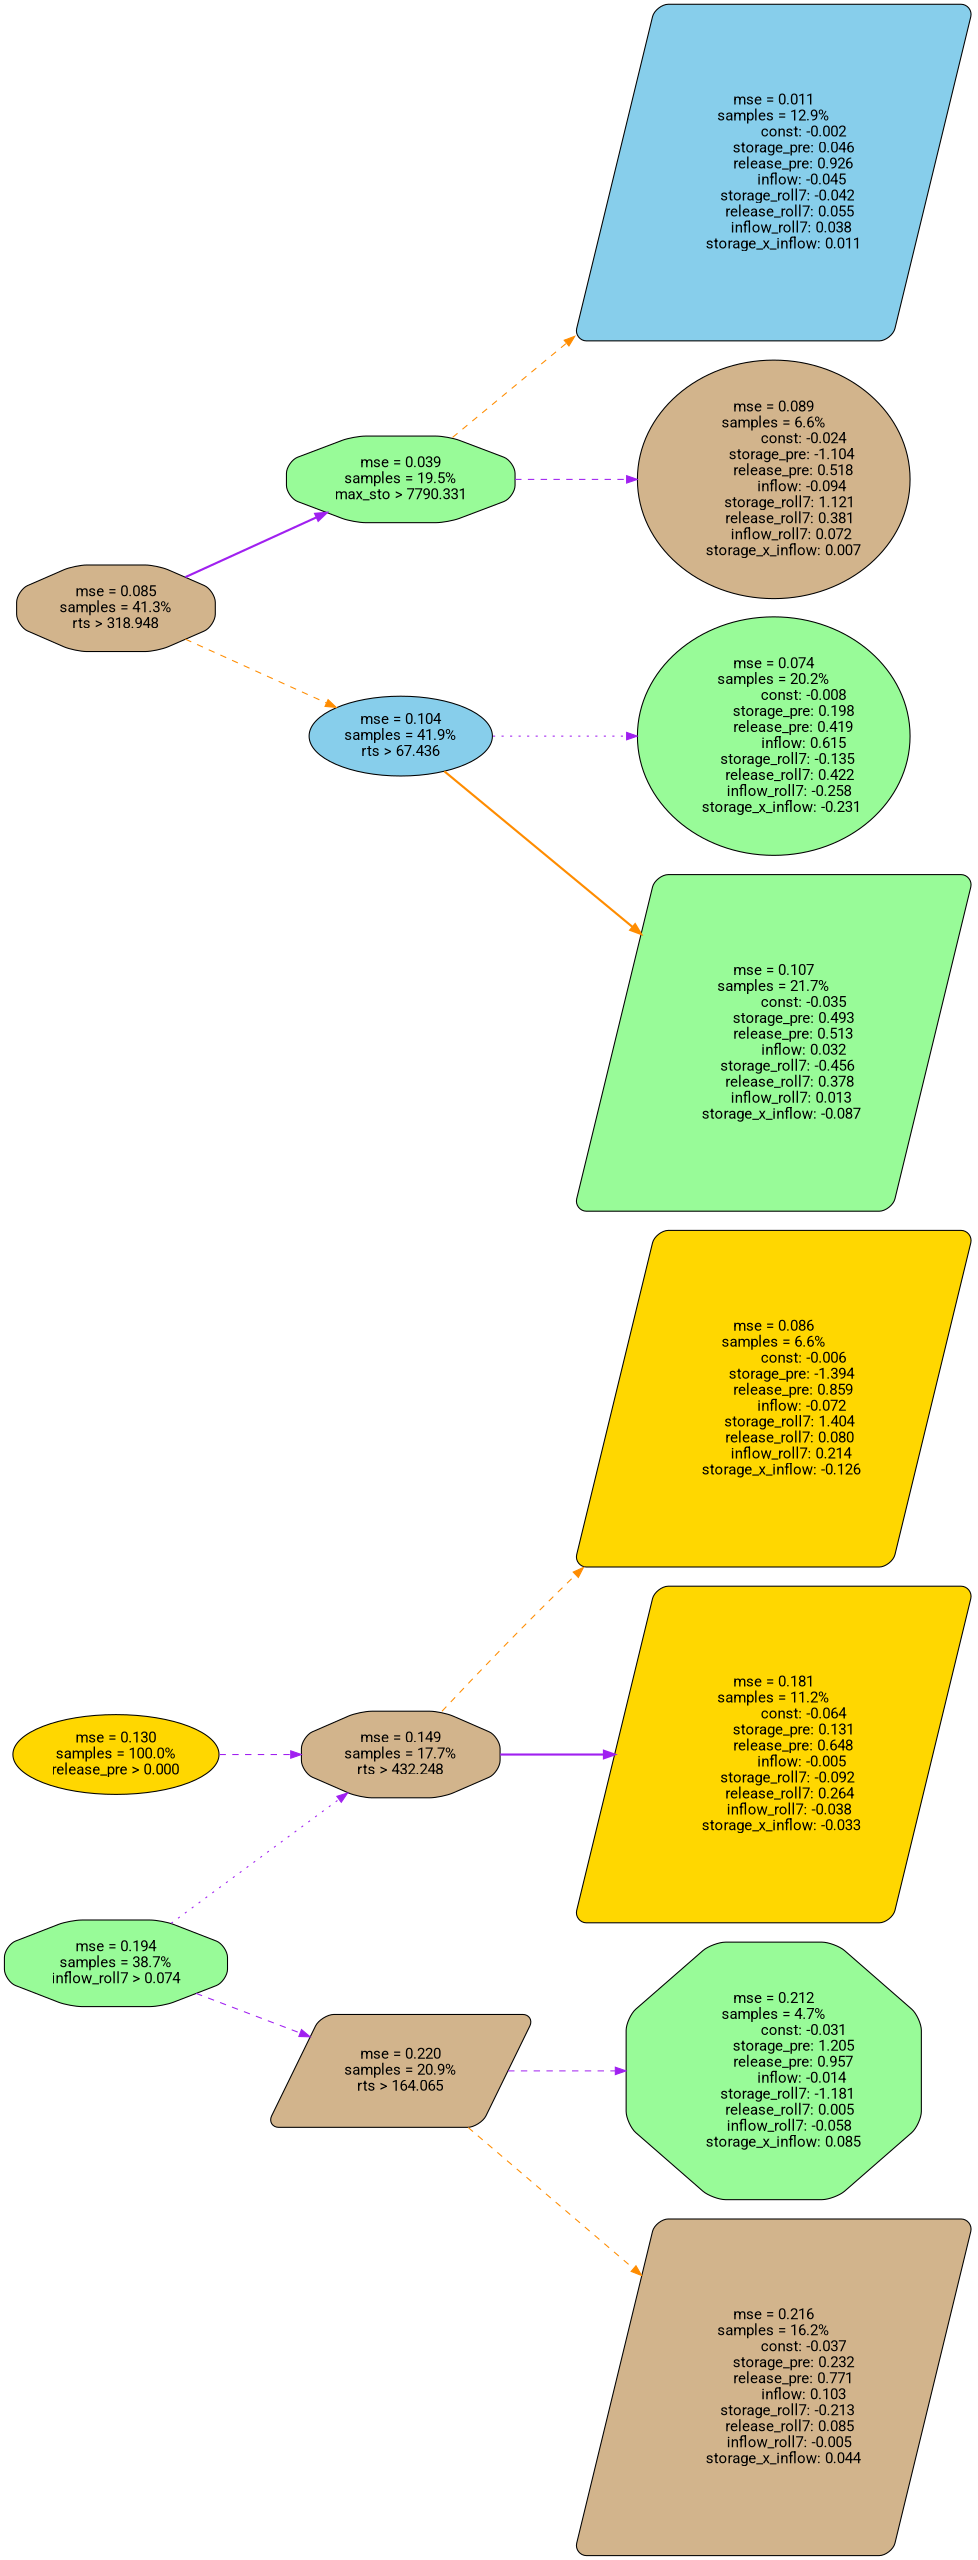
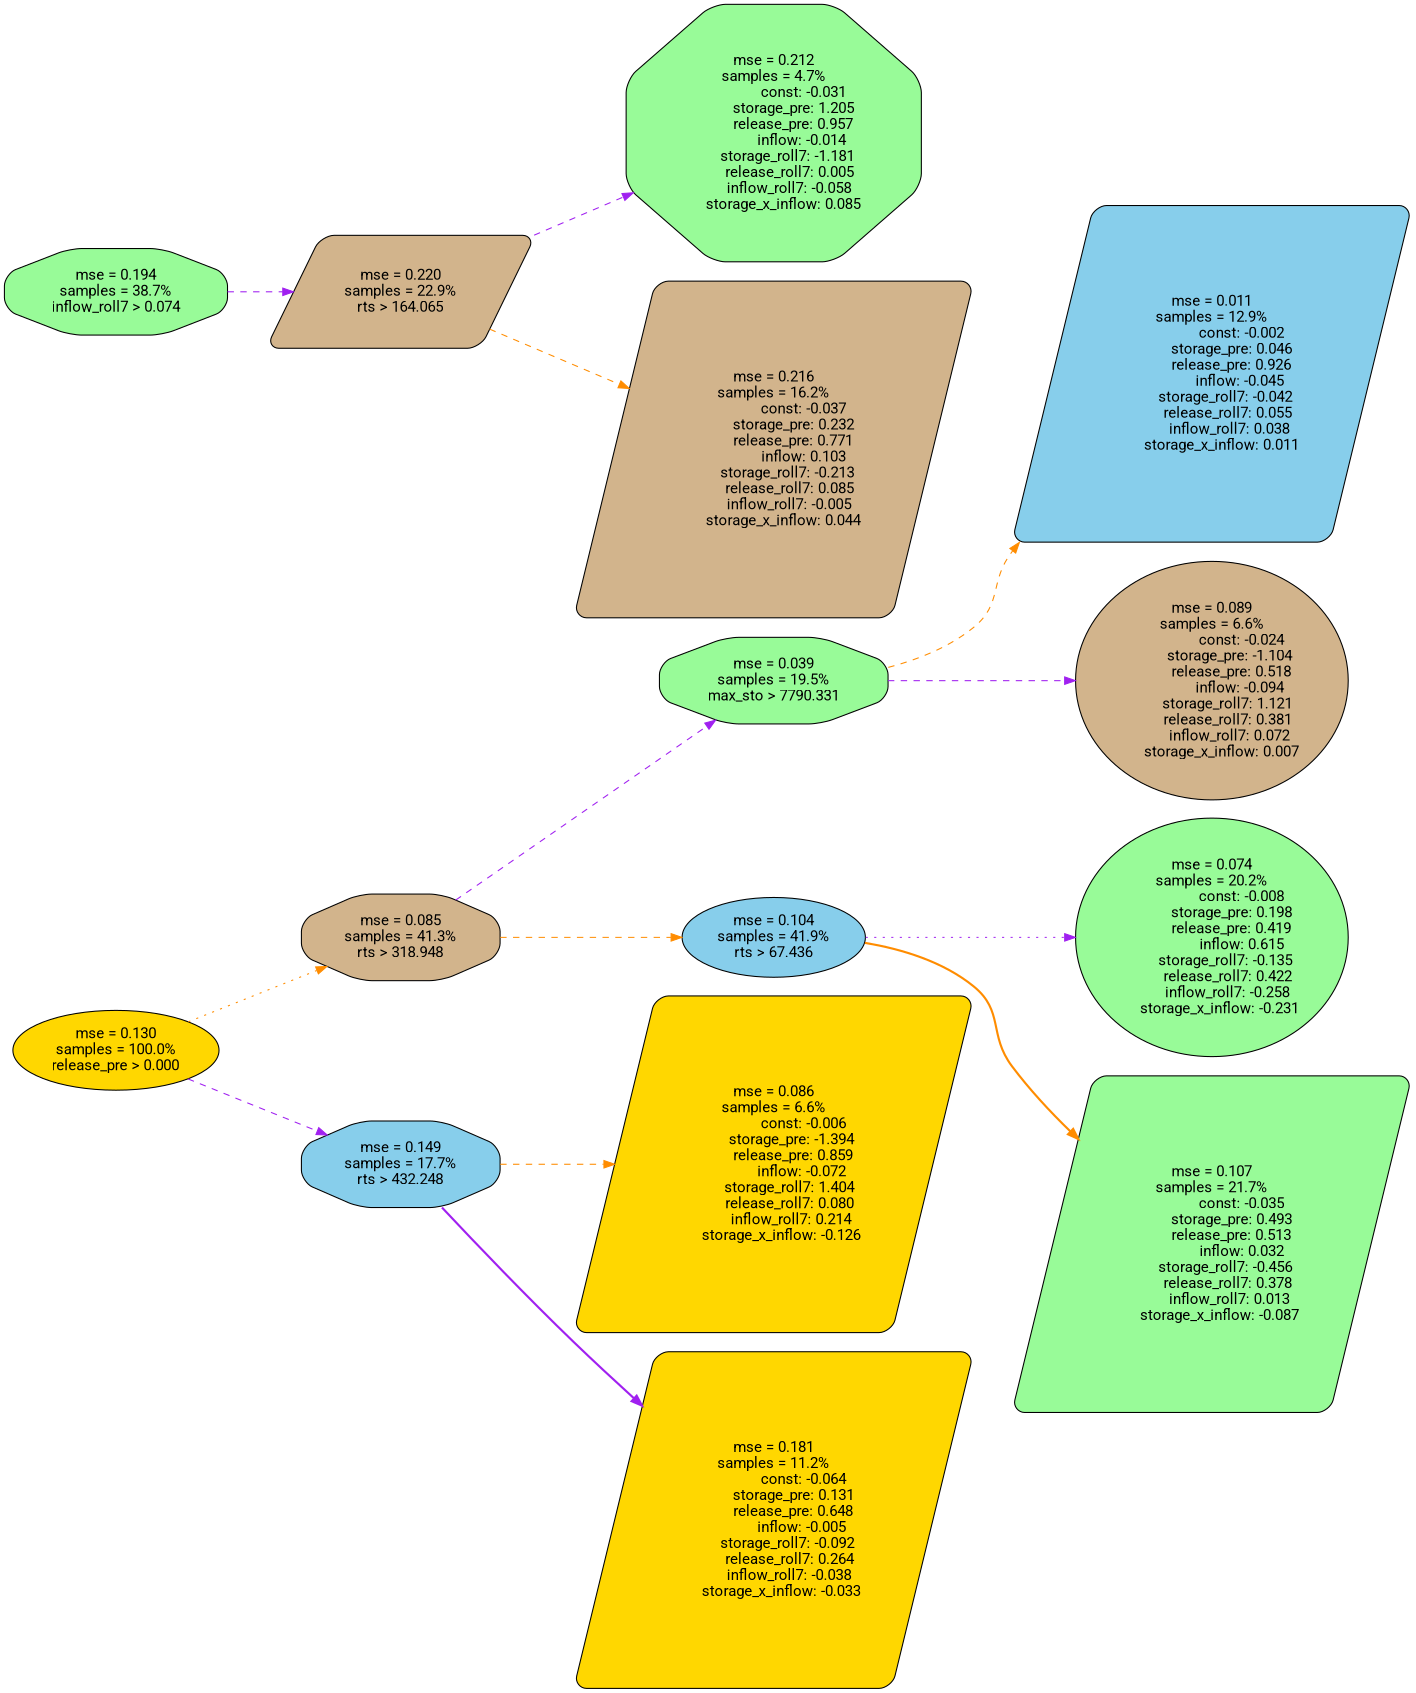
edge "mse = 0.085 samples = 41.3% rts > 318.948" -> "mse = 0.039 samples = 19.5% max_sto > 7790.331": style bold -> dashed
edge "mse = 0.130 samples = 100.0% release_pre > 0.000" -> "mse = 0.085 samples = 41.3% rts > 318.948": added
node "mse = 0.149 samples = 17.7% rts > 432.248": fillcolor tan -> skyblue
edge "mse = 0.194 samples = 38.7% inflow_roll7 > 0.074" -> "mse = 0.149 samples = 17.7% rts > 432.248": removed
node "mse = 0.220 samples = 20.9% rts > 164.065": label "mse = 0.220 samples = 20.9% rts > 164.065" -> "mse = 0.220 samples = 22.9% rts > 164.065"
